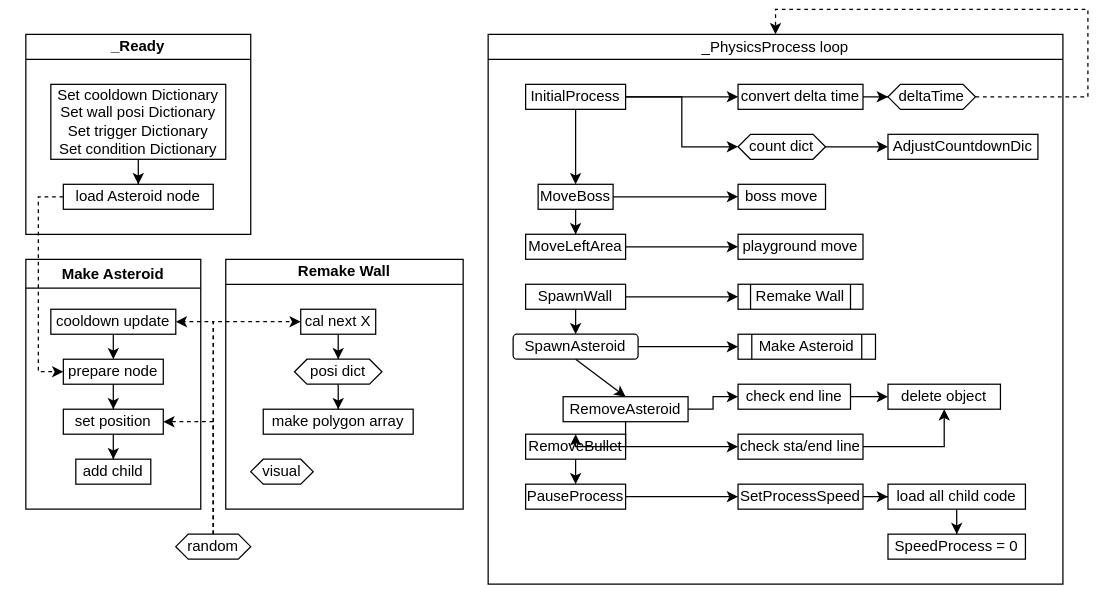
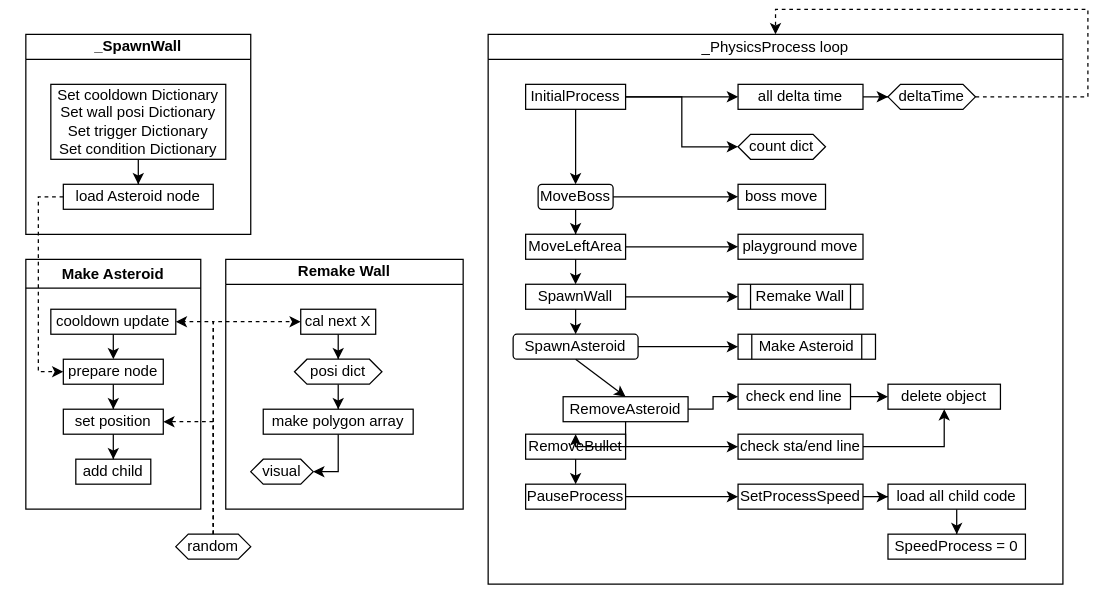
node "_Ready": label "_Ready" -> "_SpawnWall"
node "convert delta time": label "convert delta time" -> "all delta time"
edge "count dict" -> "AdjustCountdownDic": removed
node "AdjustCountdownDic": removed
node "MoveBoss": shape rectangle -> rounded rectangle
edge "MoveLeftArea" -> "SpawnWall": added
edge "make polygon array" -> "visual": added
